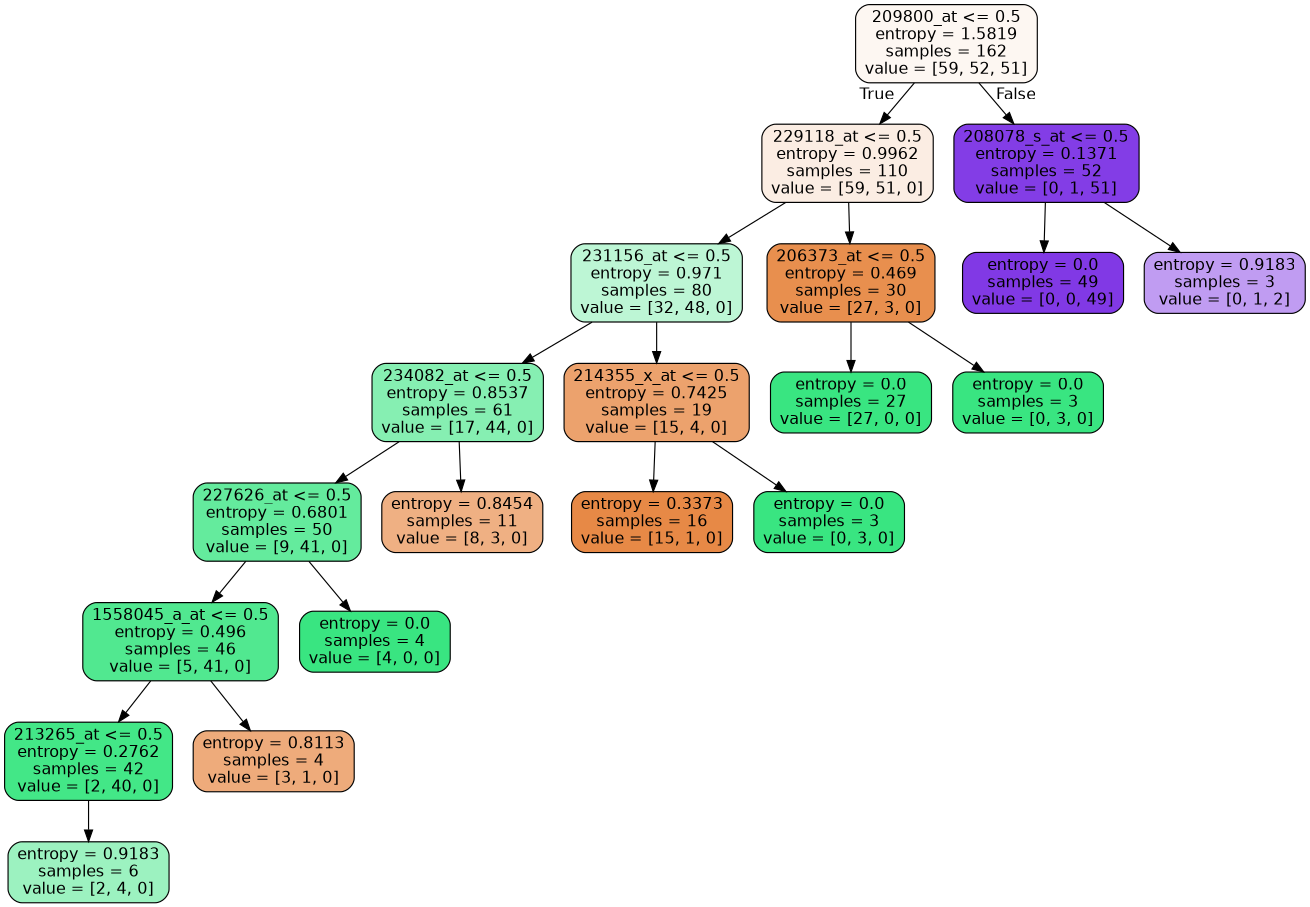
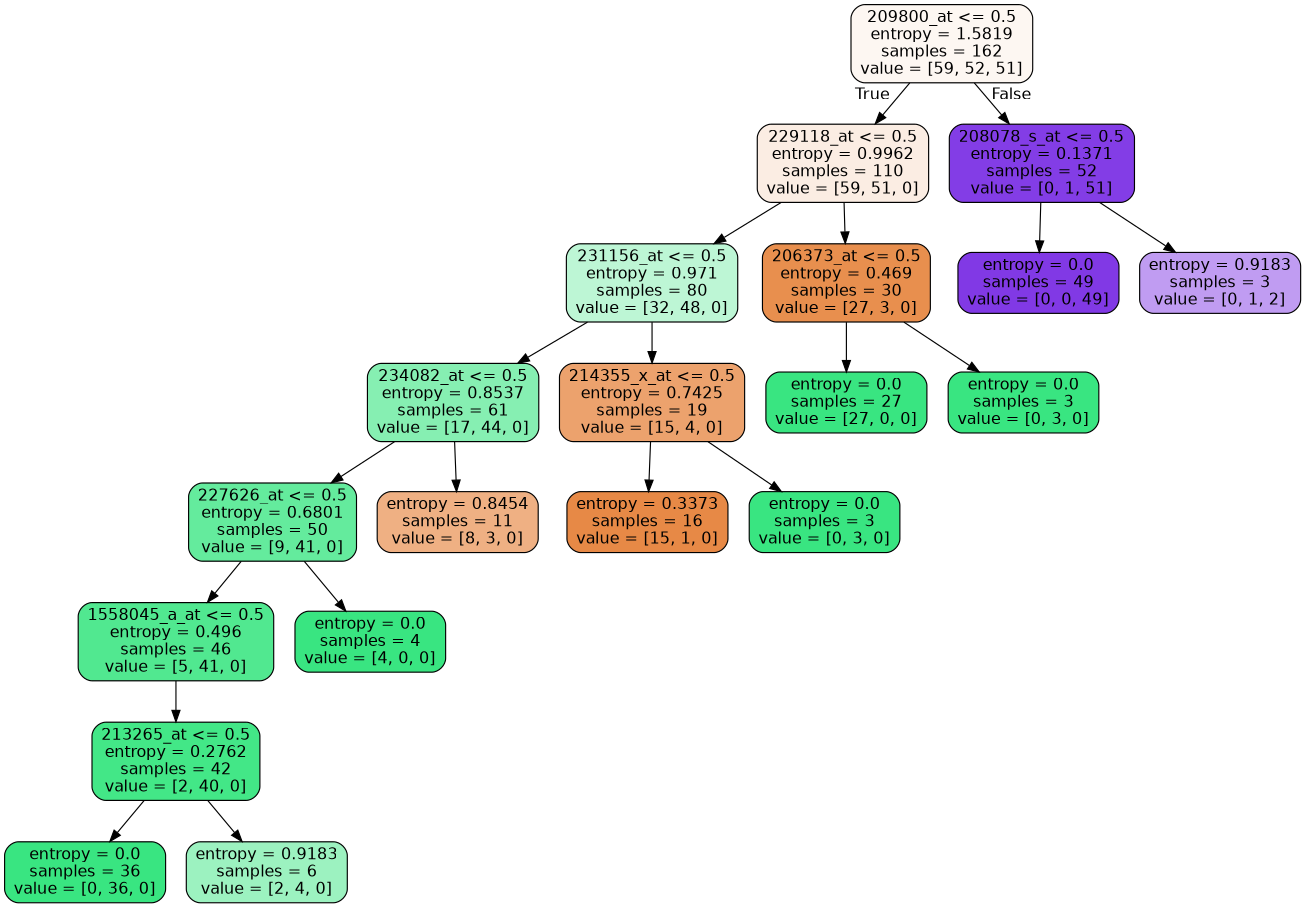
node "entropy = 0.8113 samples = 4 value = [3, 1, 0]": removed
node "entropy = 0.0 samples = 36 value = [0, 36, 0]": added
